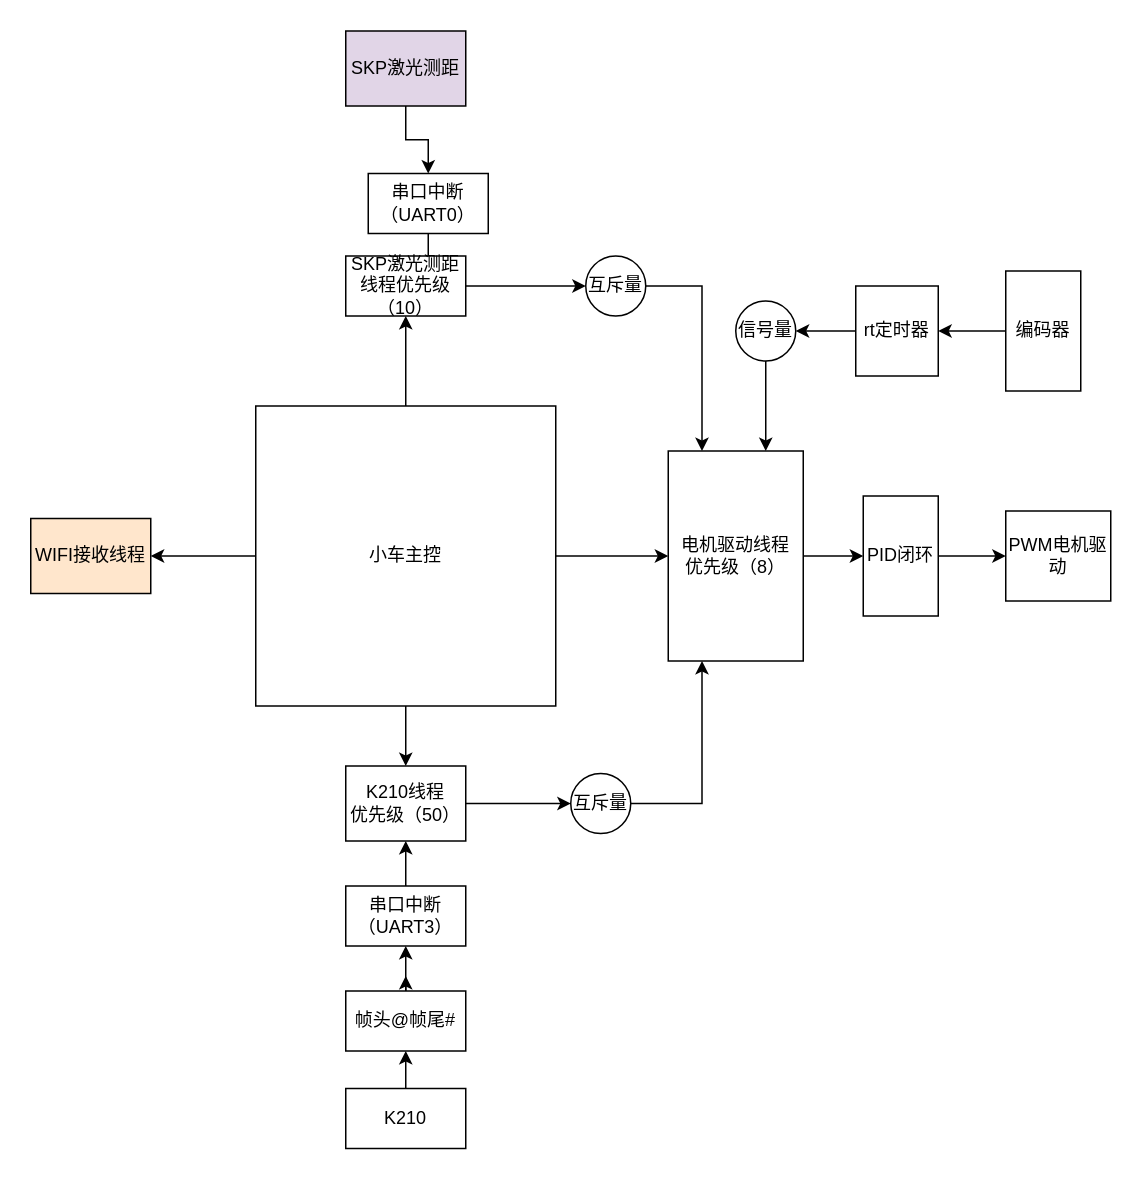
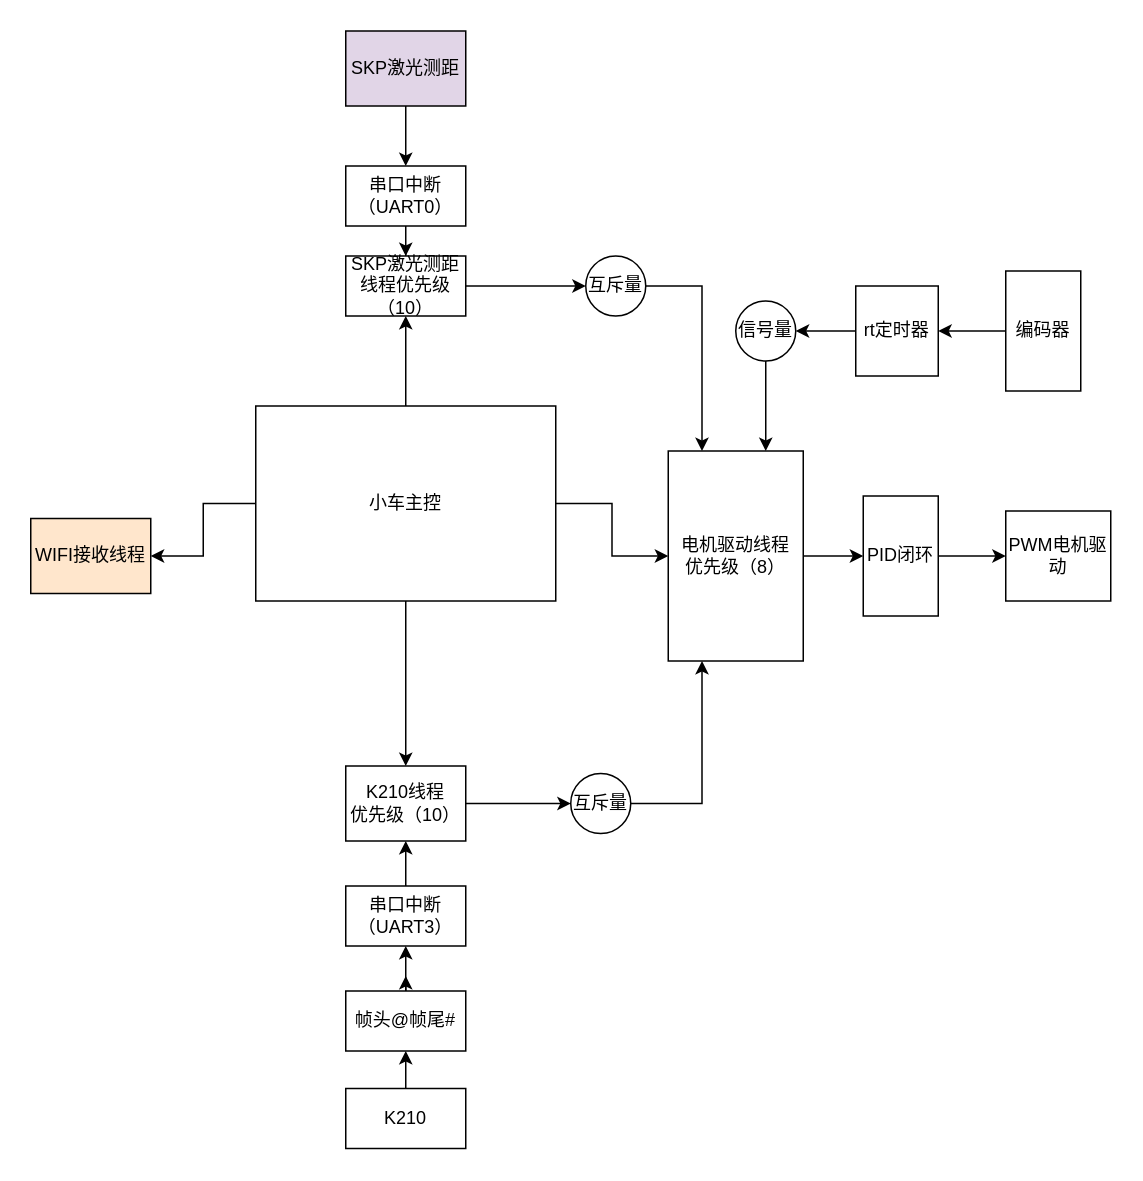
node "串口中断（UART0）": moved (428, 203) -> (406, 196)
node "小车主控": size 300x300 -> 300x195
node "K210线程 优先级（50）": label "K210线程 优先级（50）" -> "K210线程 优先级（10）"
